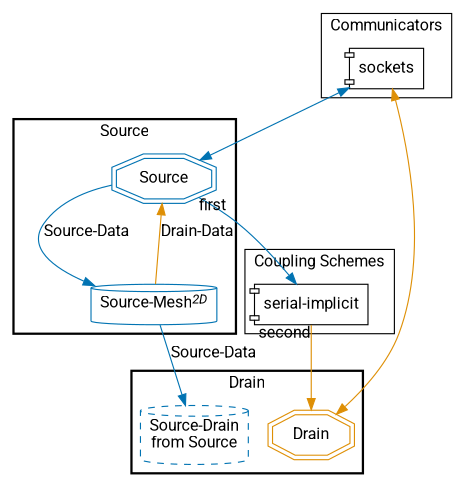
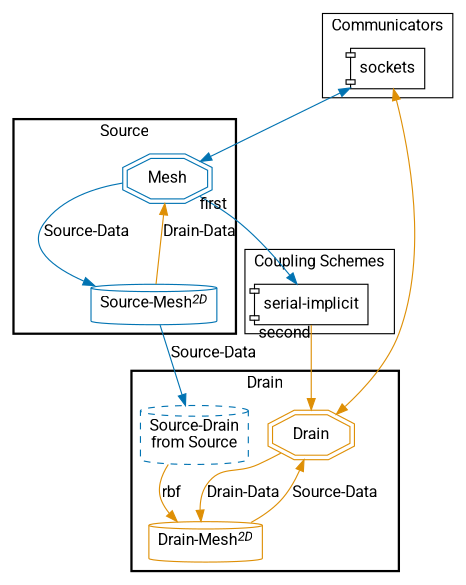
node "Source": label "Source" -> "Mesh"
node "Drain-Mesh": added
